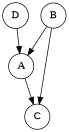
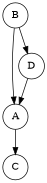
edge "B" -> "C": now "B" -> "D"
